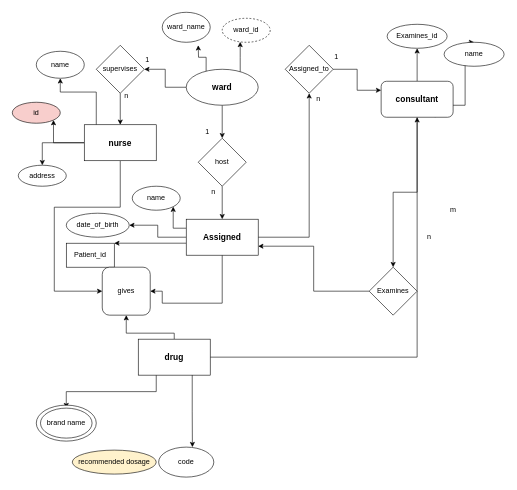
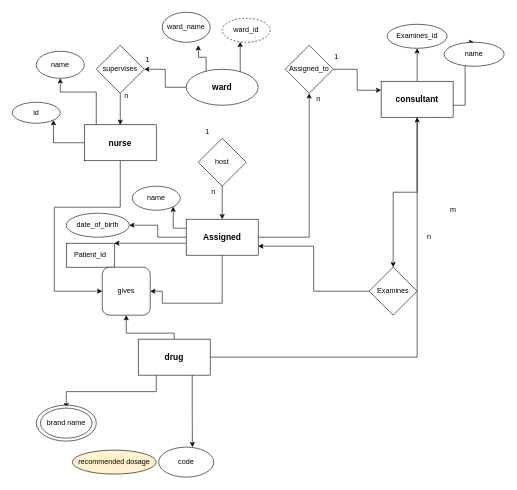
node "consultant": shape rounded rectangle -> rectangle
node "id": fillcolor #f8cecc -> #ffffff
edge "ward" -> "host": removed
edge "nurse" -> "address": removed
node "address": removed
